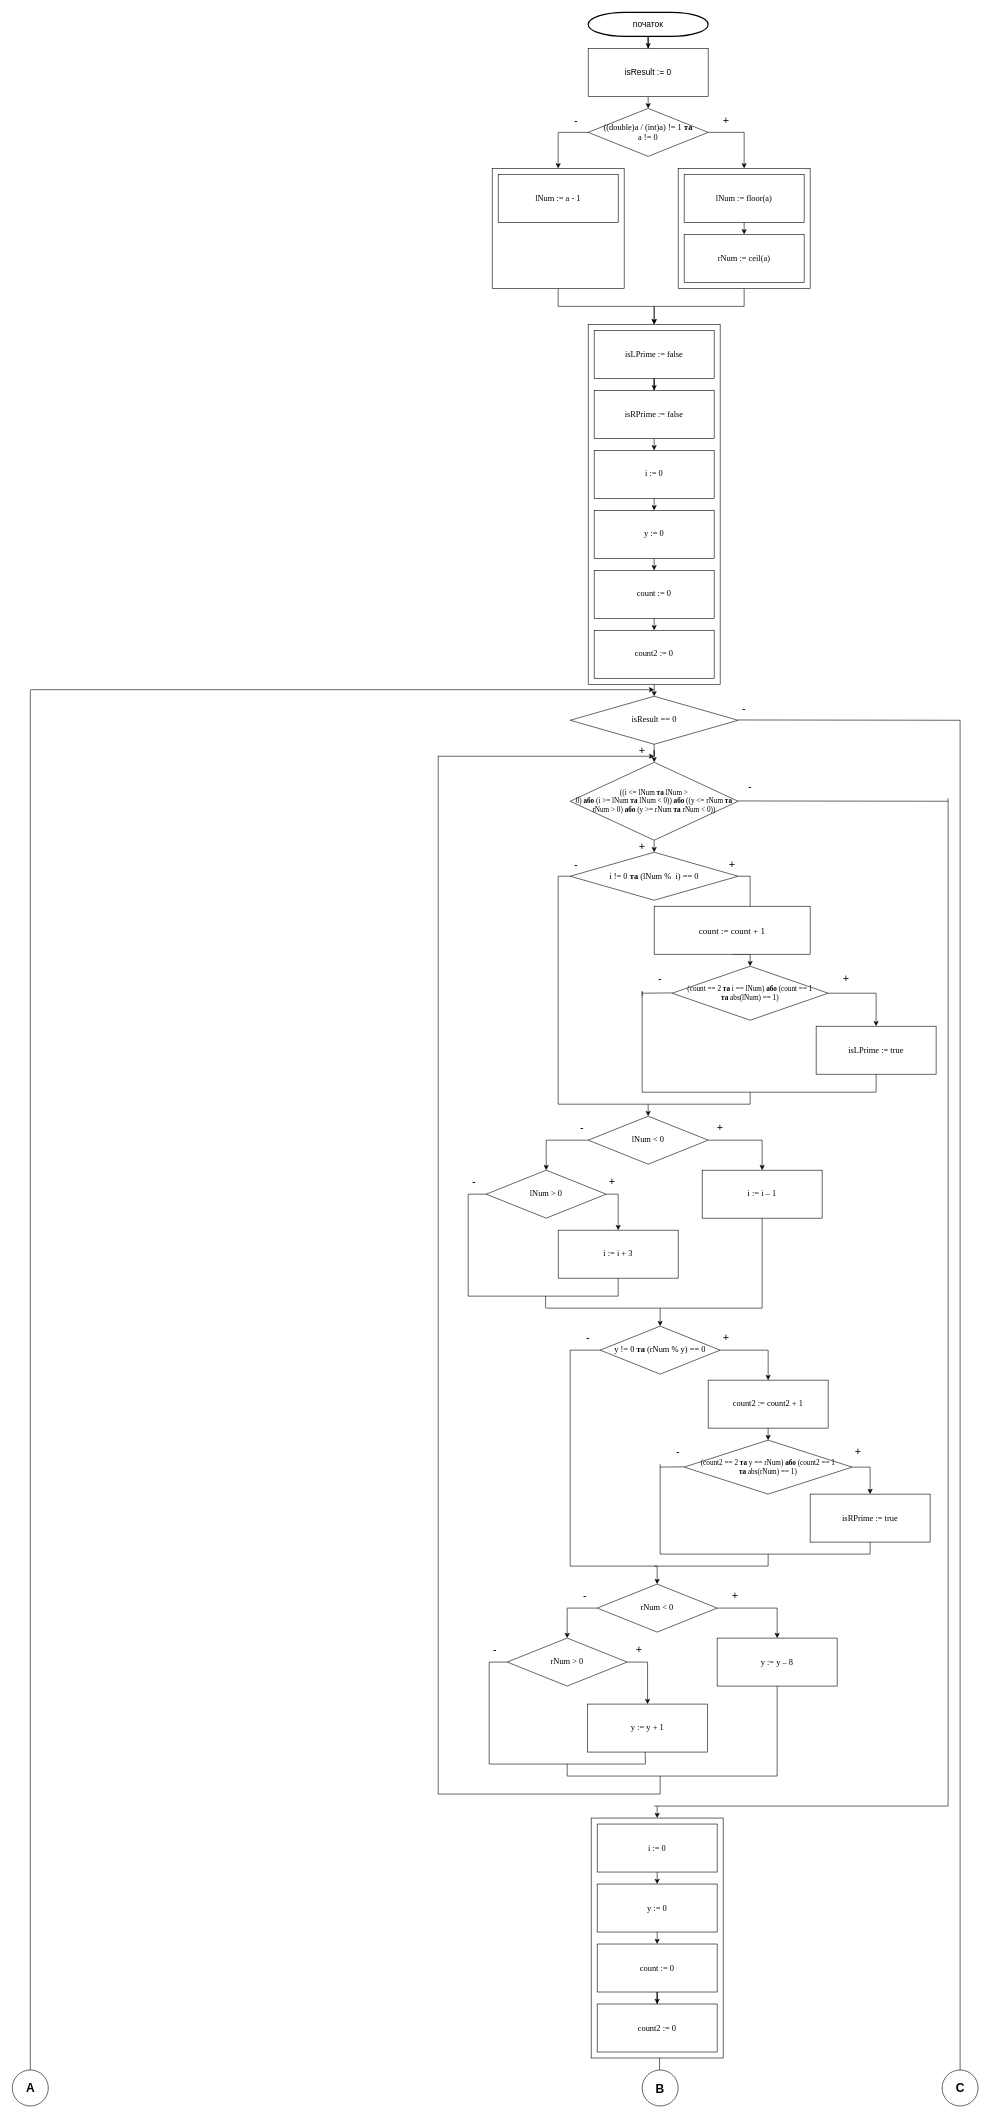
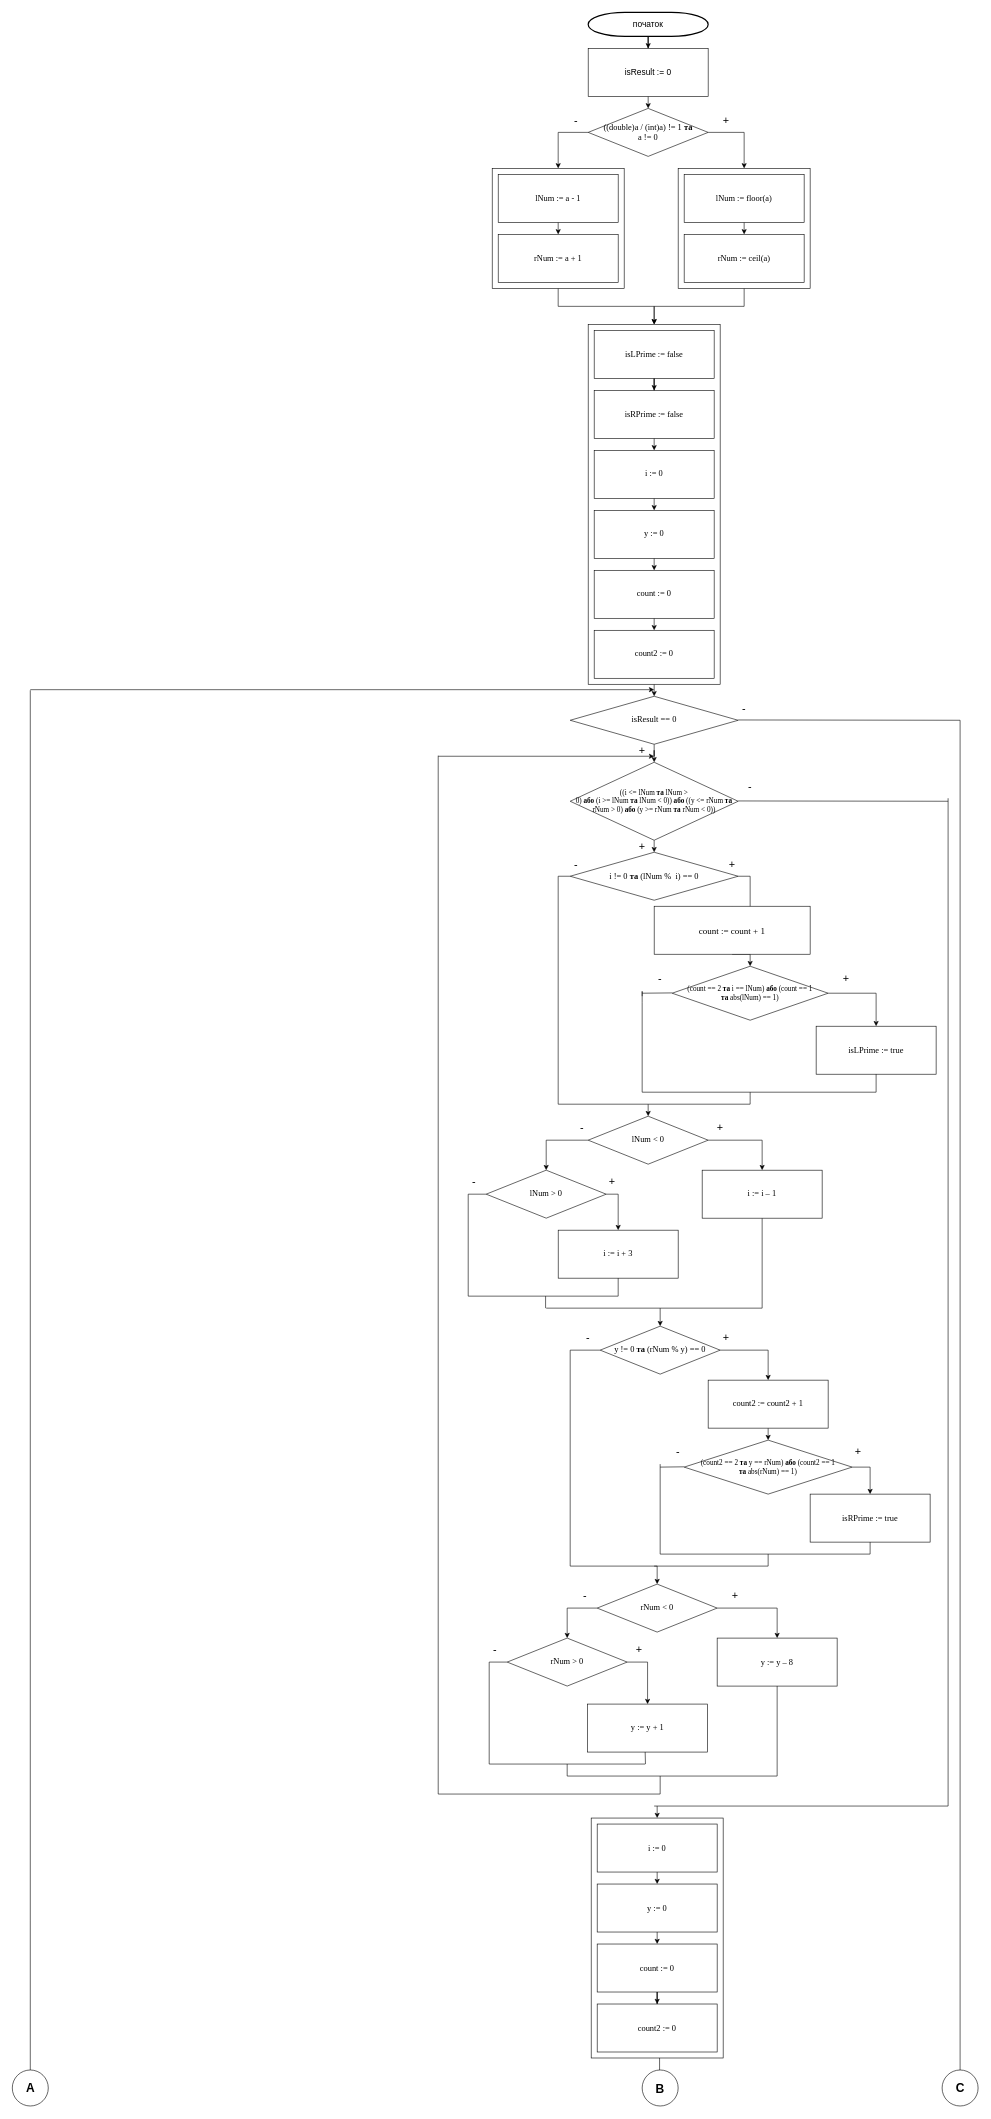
edge "lNum := a - 1" -> "rNum := a + 1": added
node "rNum := a + 1": added
